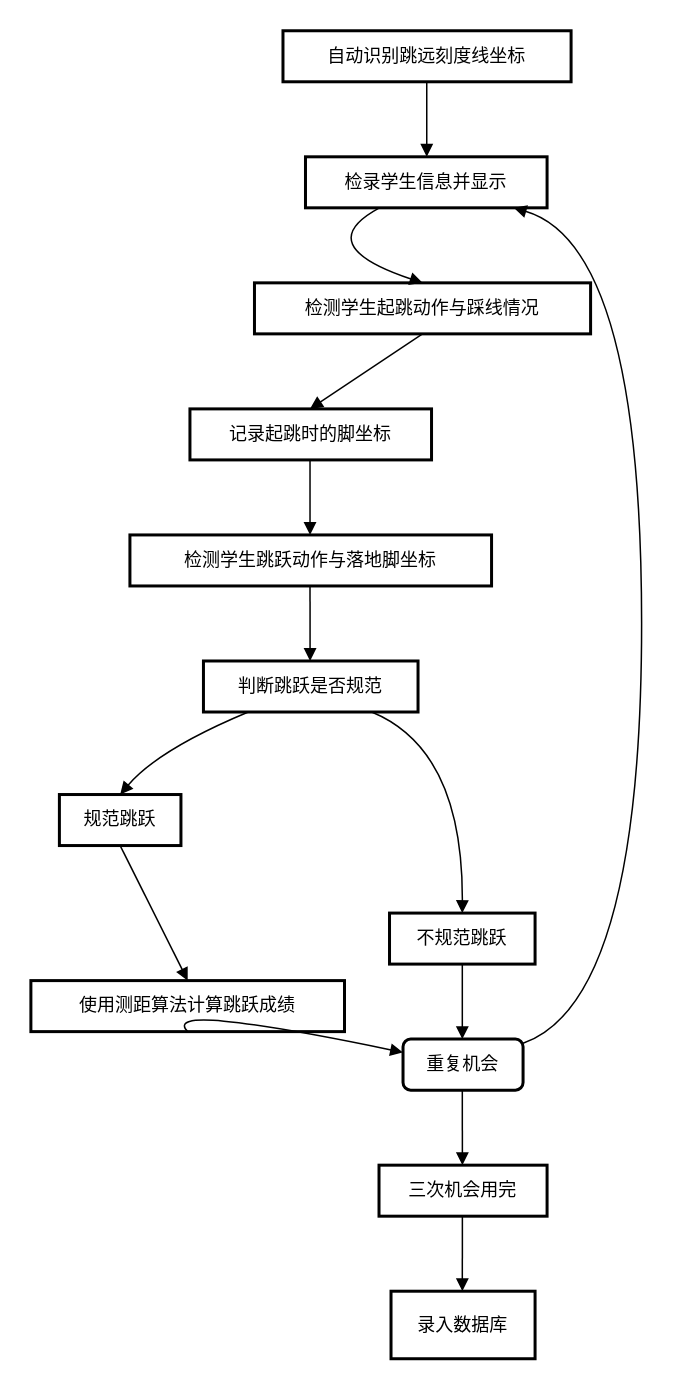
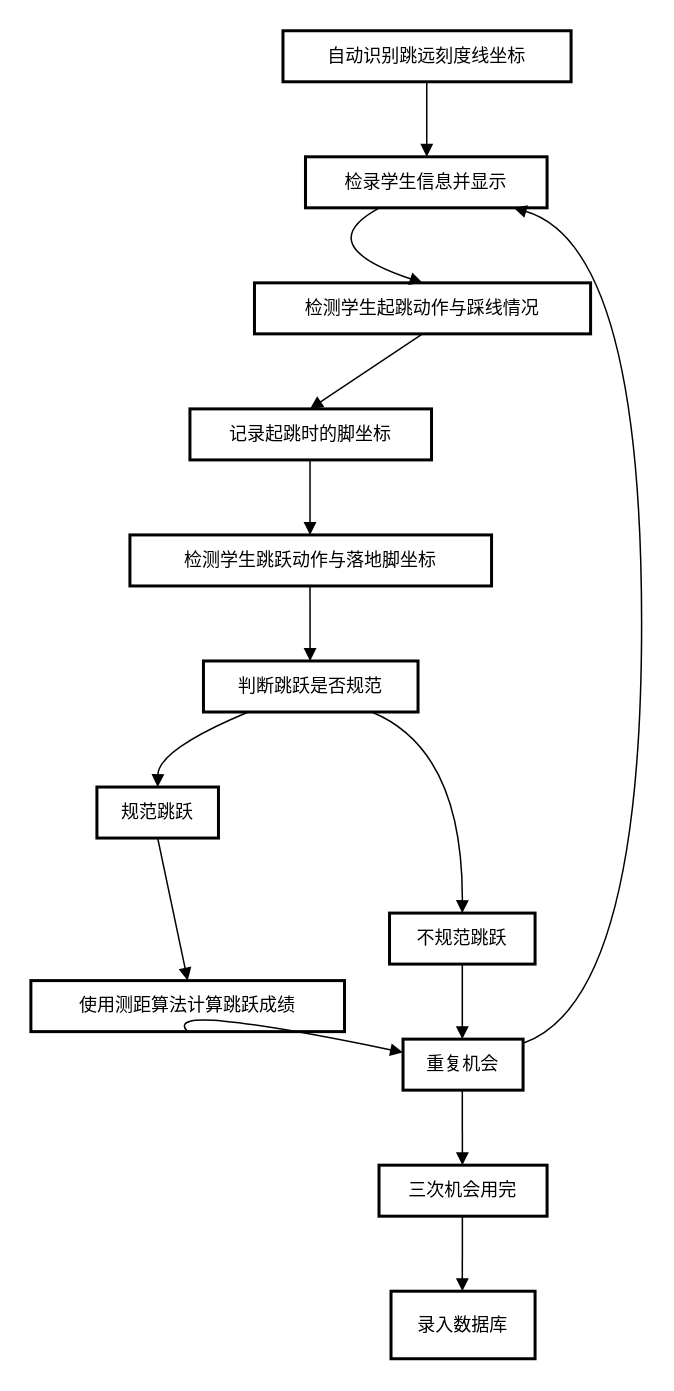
node "规范跳跃": moved (120, 820) -> (158, 812)
node "重复机会": shape rounded rectangle -> rectangle
